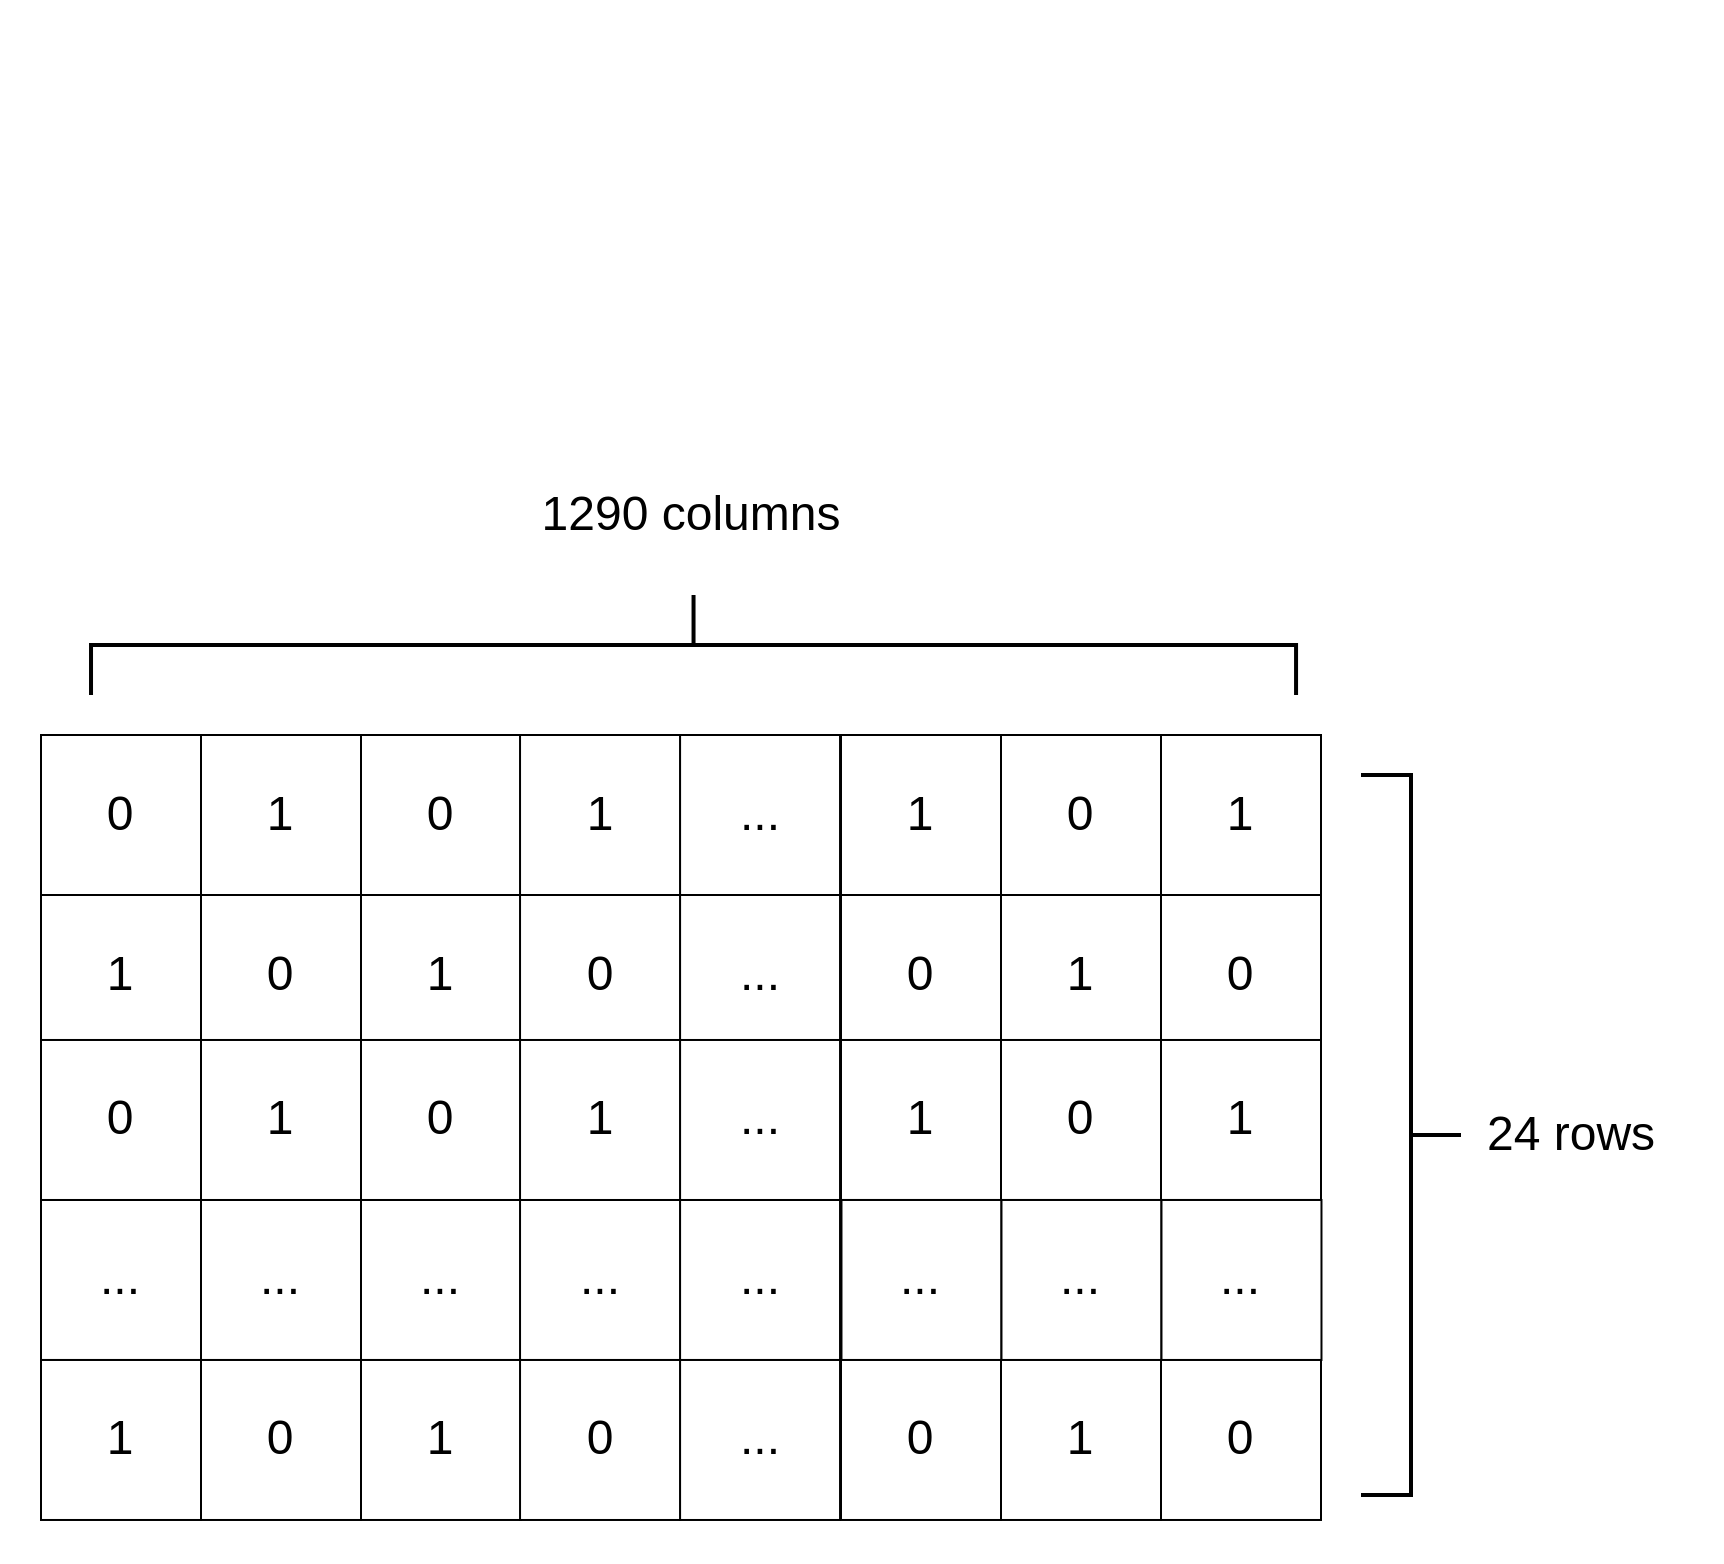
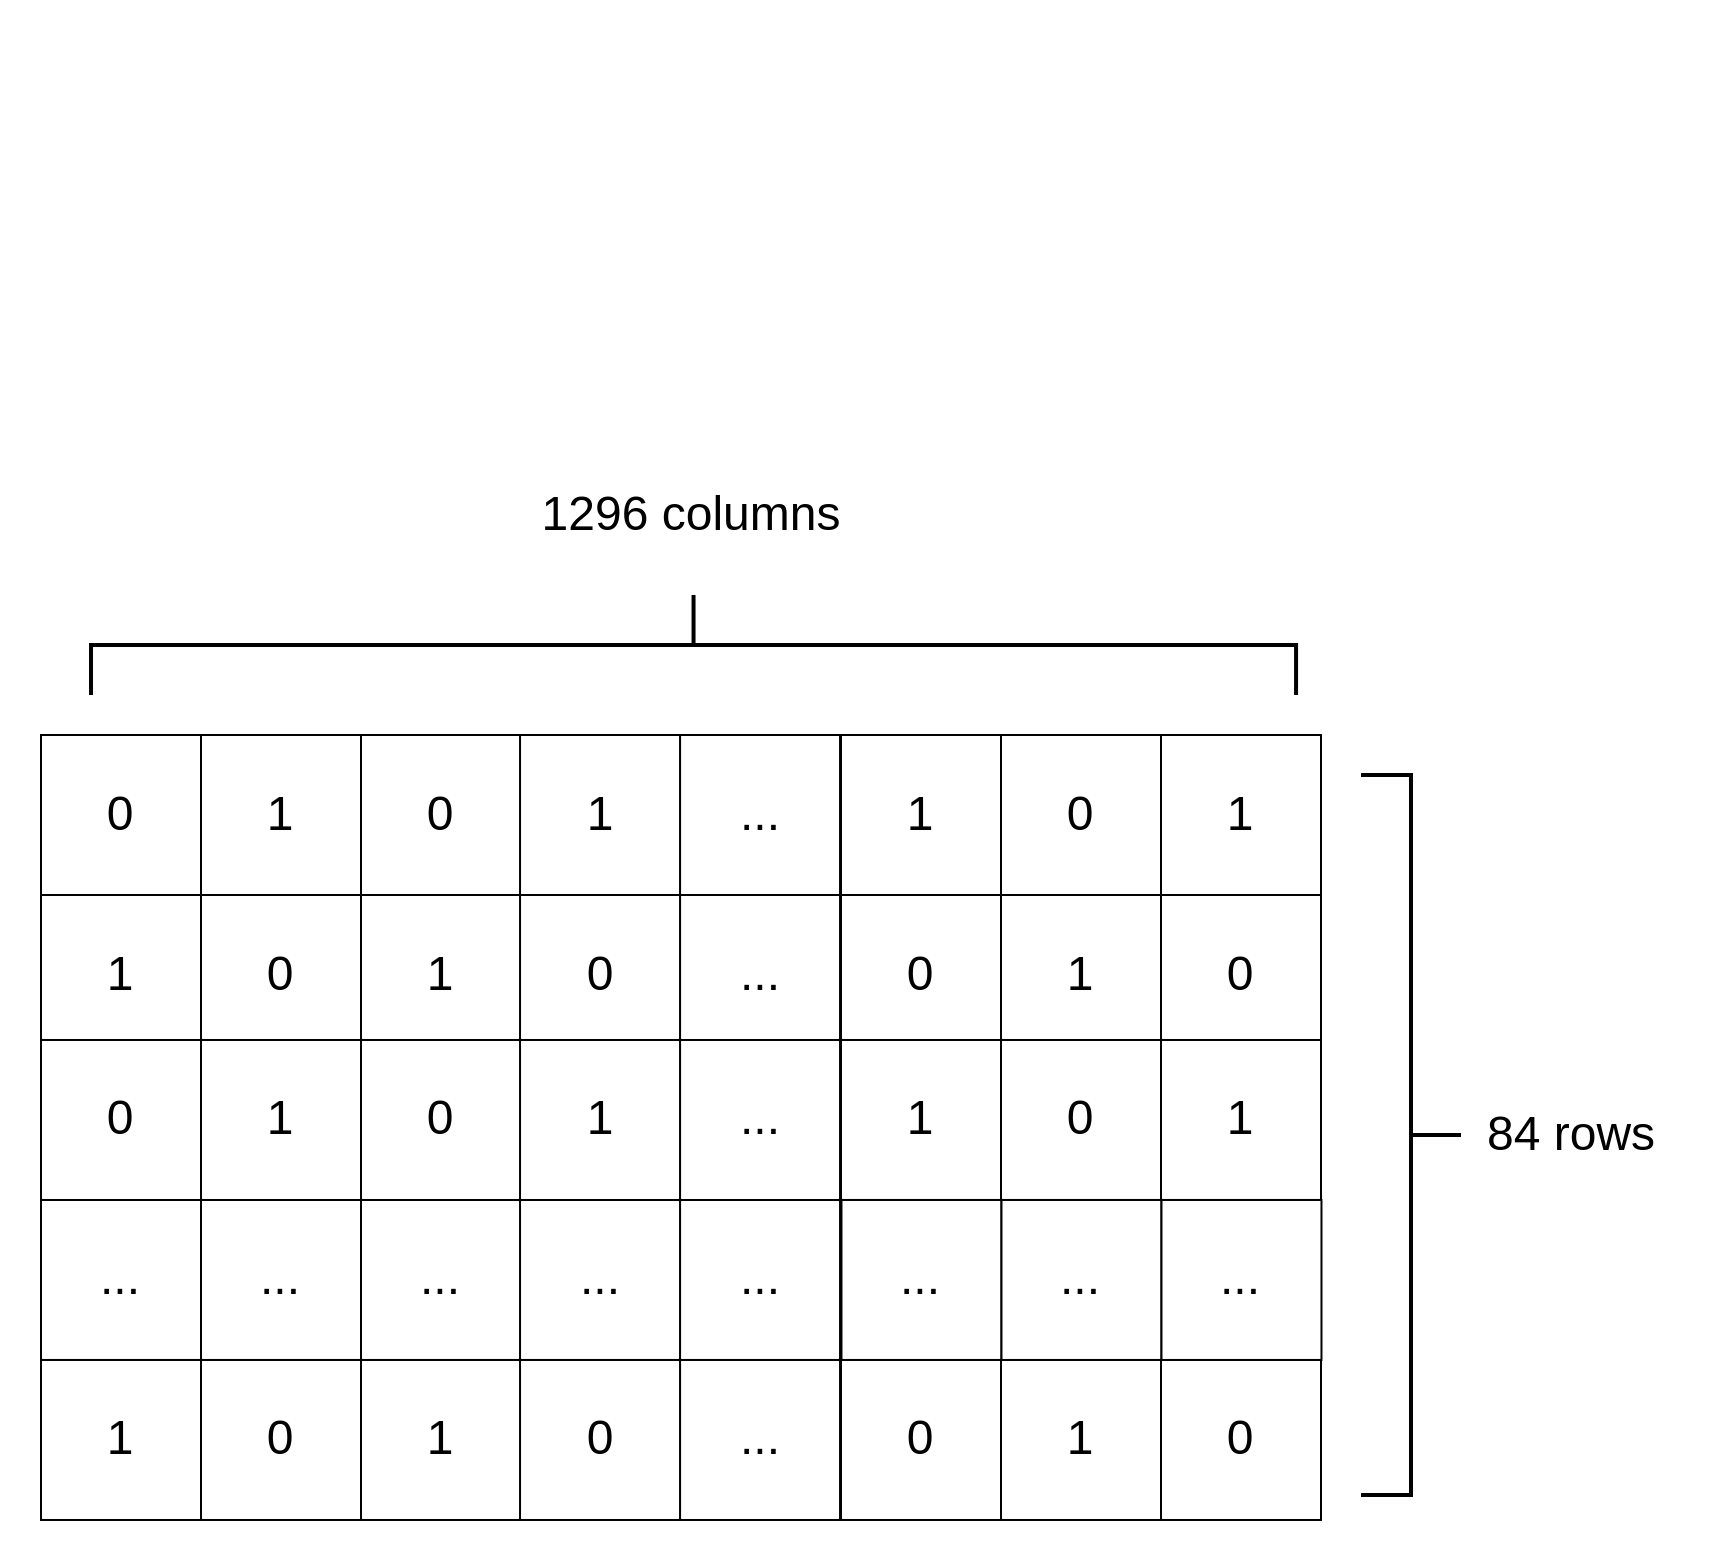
node "1290 columns": label "1290 columns" -> "1296 columns"
node "24 rows": label "24 rows" -> "84 rows"
